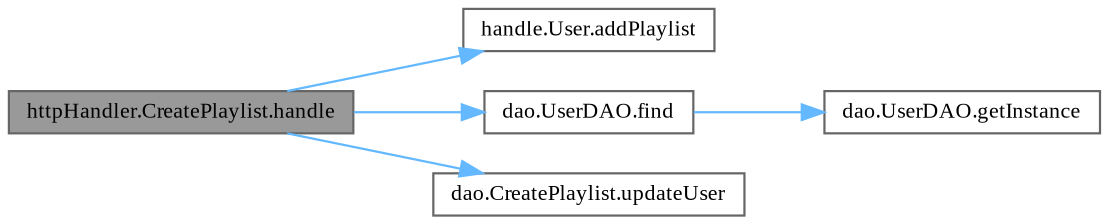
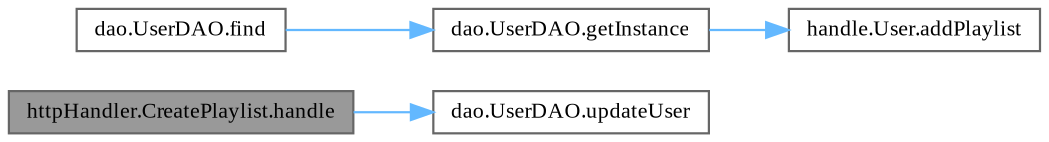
edge "httpHandler.CreatePlaylist.handle" -> "handle.User.addPlaylist": now "dao.UserDAO.getInstance" -> "handle.User.addPlaylist"
edge "httpHandler.CreatePlaylist.handle" -> "dao.UserDAO.find": removed
node "dao.CreatePlaylist.updateUser": label "dao.CreatePlaylist.updateUser" -> "dao.UserDAO.updateUser"
